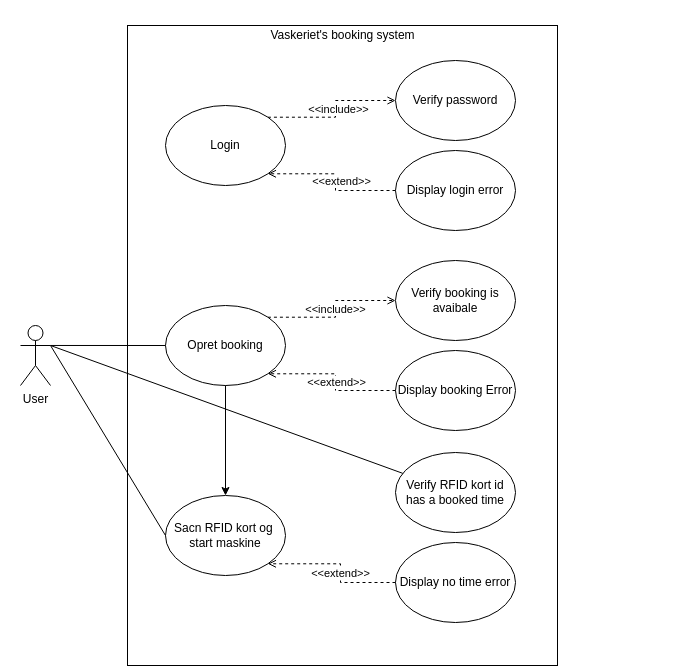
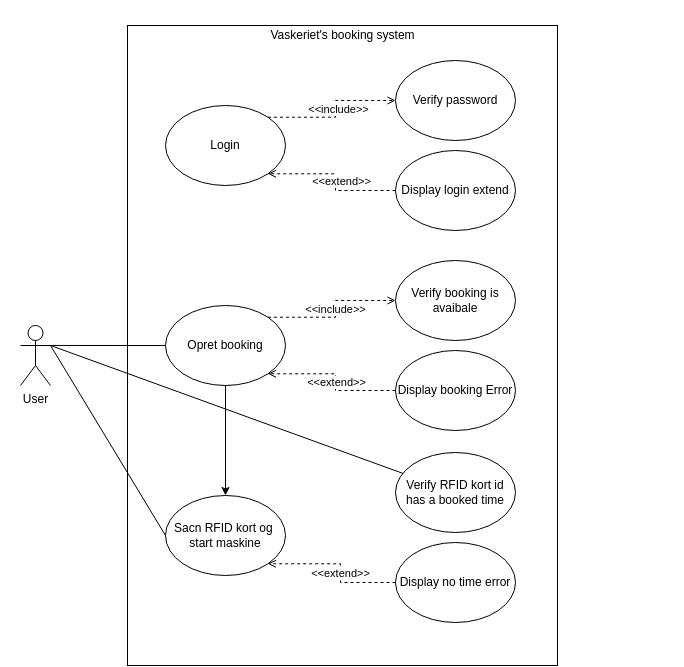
node "Display login error": label "Display login error" -> "Display login extend"
